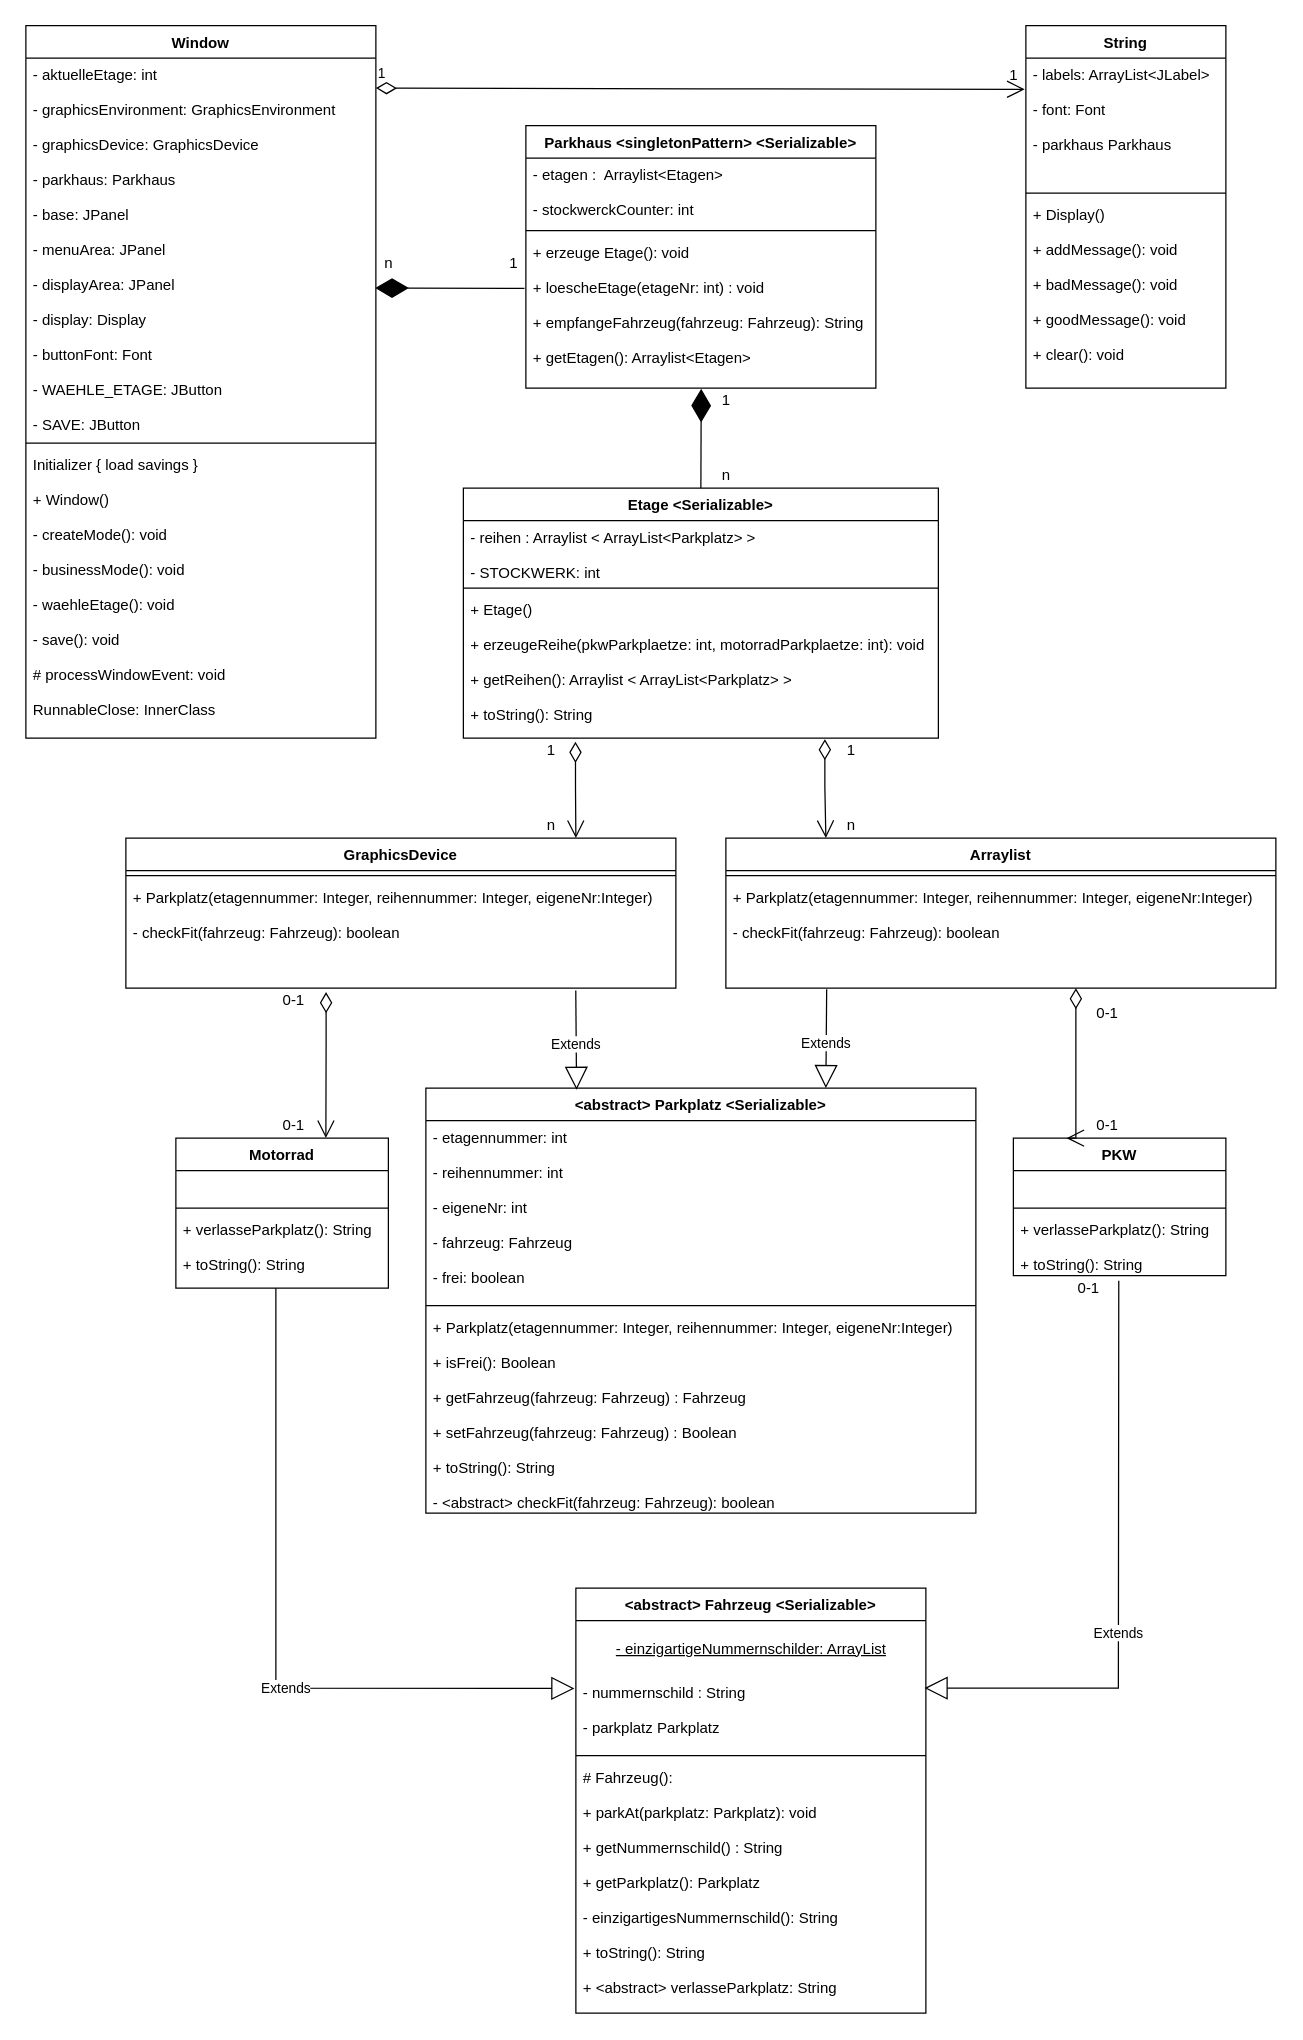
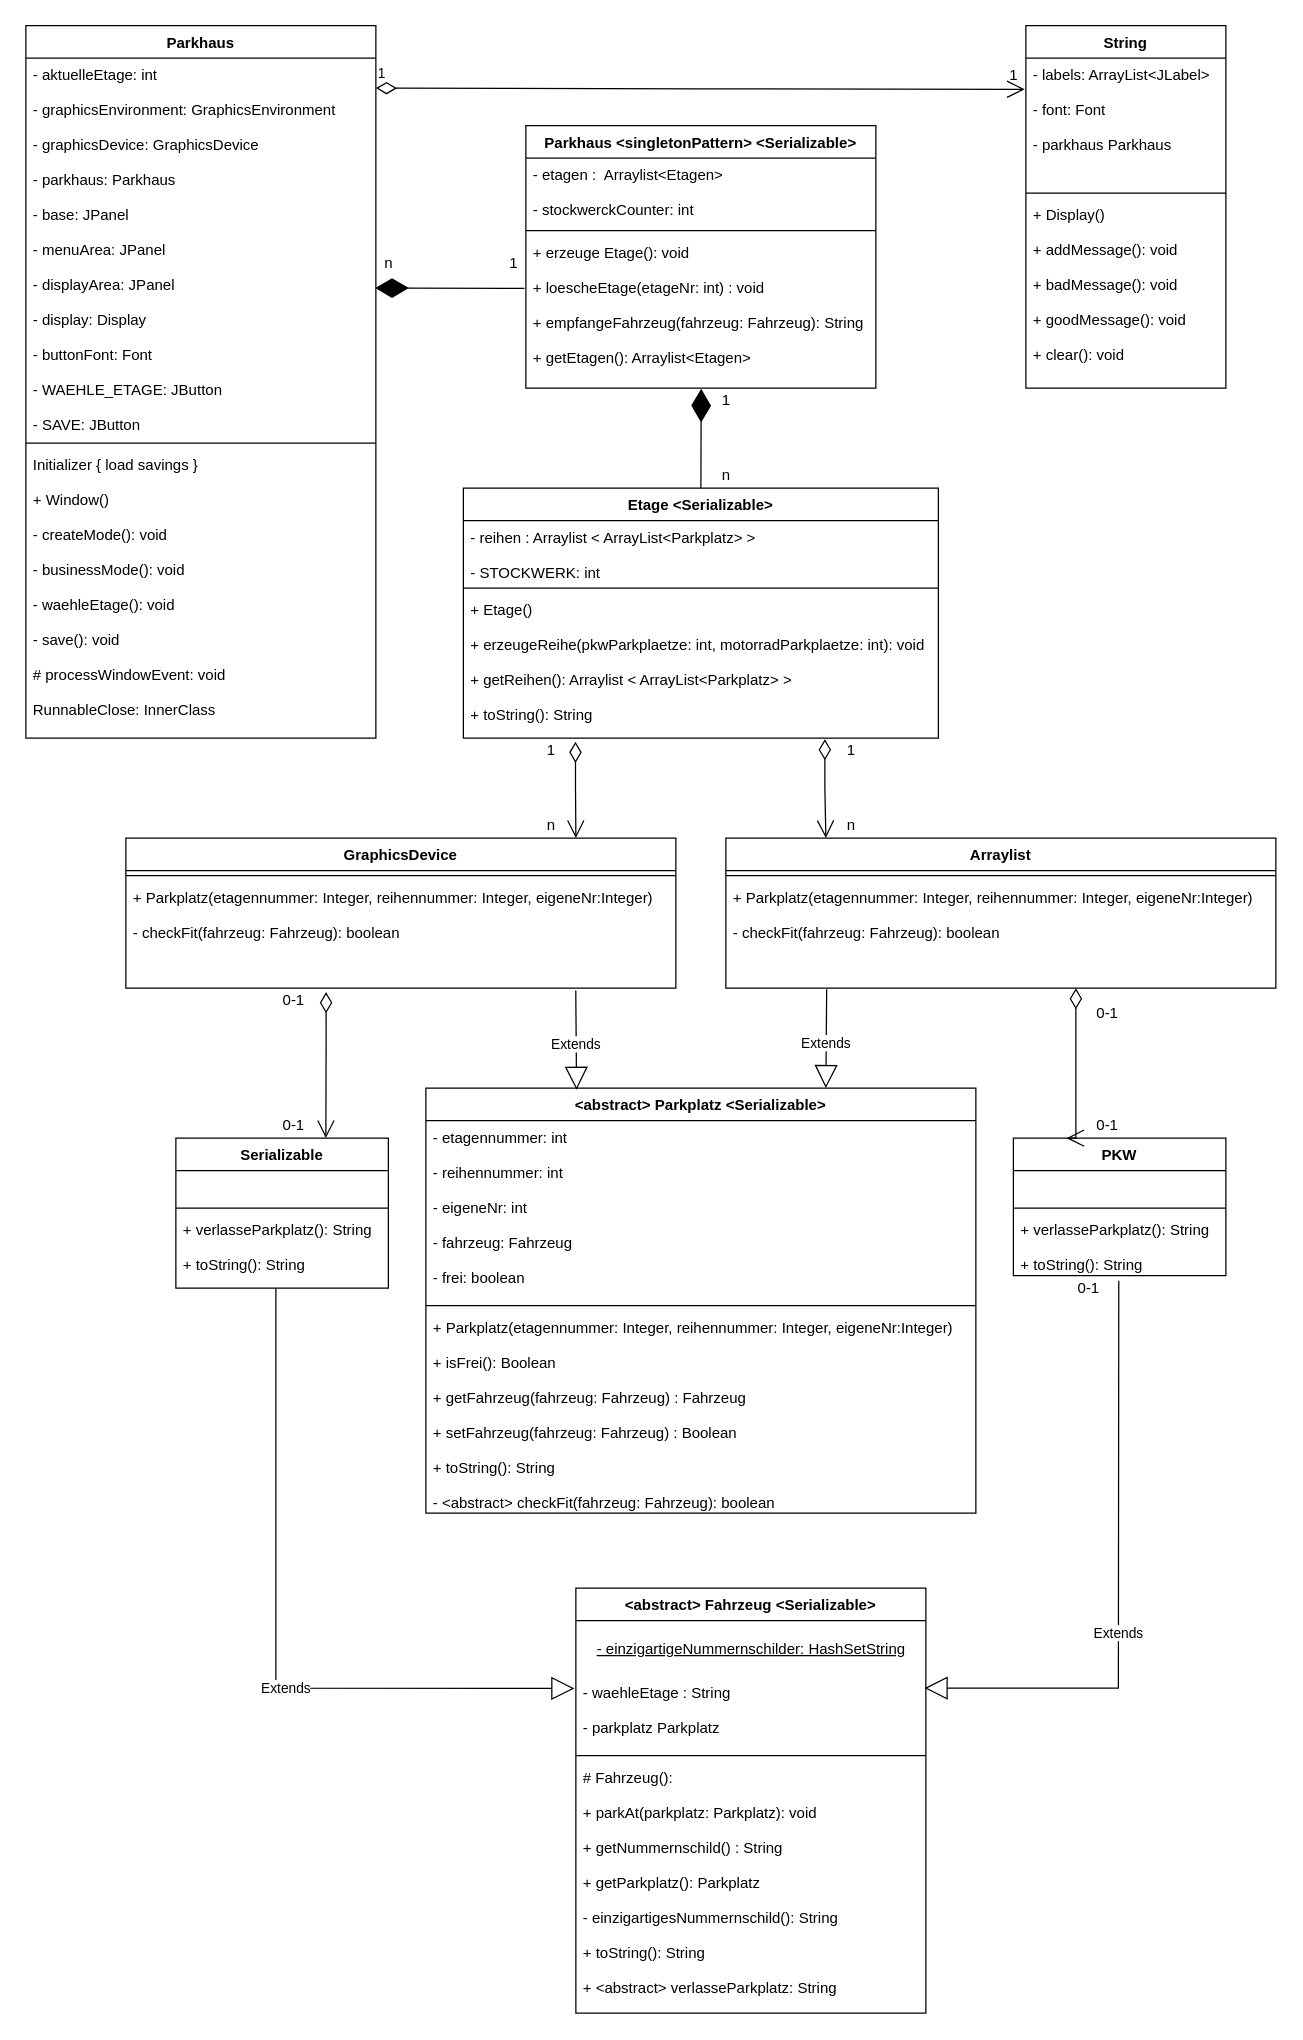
node "Window": label "Window" -> "Parkhaus"
node "Motorrad": label "Motorrad" -> "Serializable"
node "- einzigartigeNummernschilder: ArrayList": label "- einzigartigeNummernschilder: ArrayList" -> "- einzigartigeNummernschilder: HashSetString"
node "- nummernschild : String - parkplatz Parkplatz": label "- nummernschild : String - parkplatz Parkplatz" -> "- waehleEtage : String - parkplatz Parkplatz"
